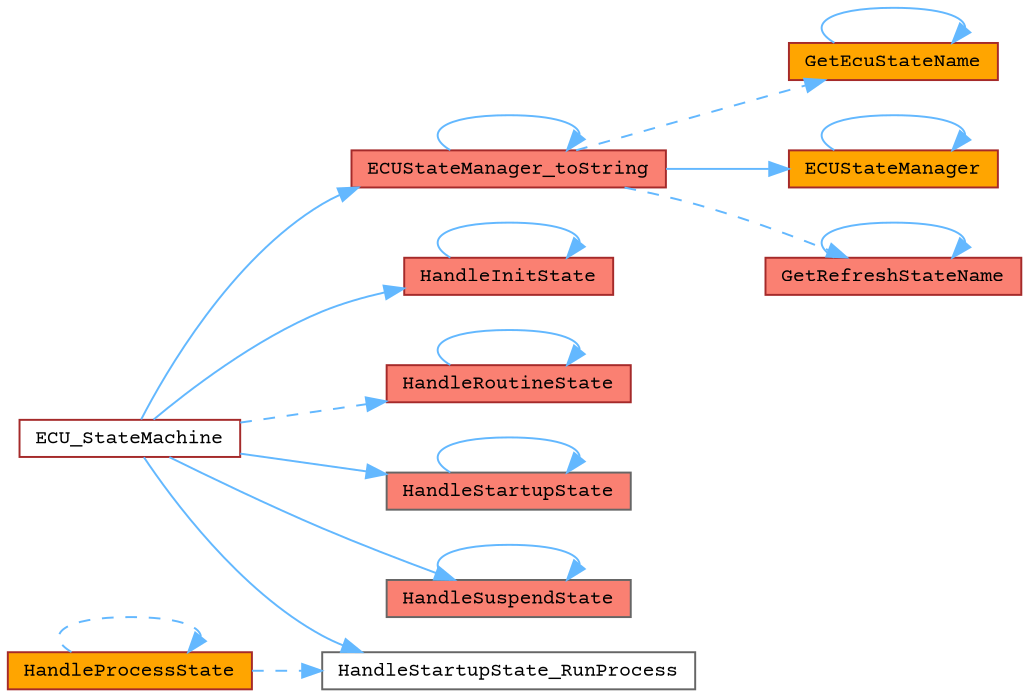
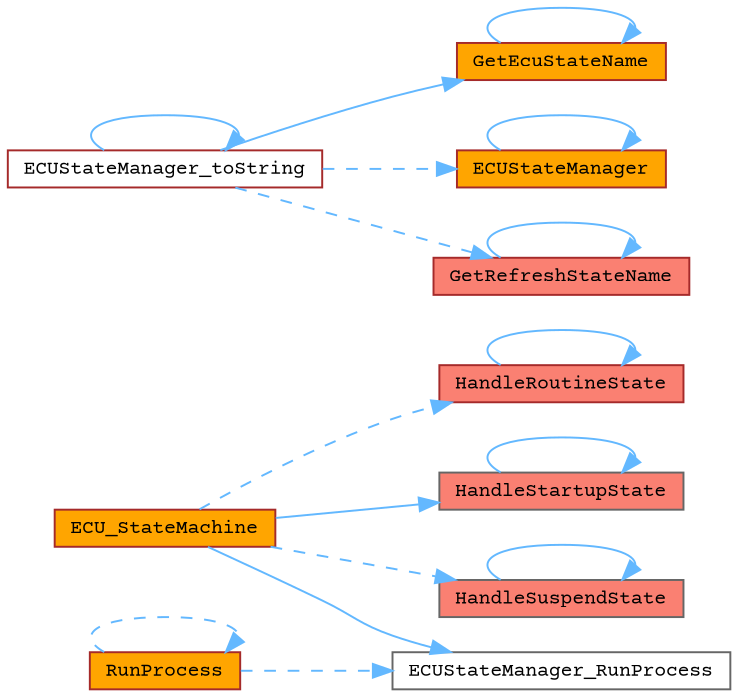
edge "ECUStateManager_toString" -> "GetEcuStateName": style dashed -> solid
node "ECUStateManager_toString": fillcolor salmon -> white
edge "ECUStateManager_toString" -> "ECUStateManager": style solid -> dashed
node "HandleInitState": removed
edge "ECU_StateMachine" -> "ECUStateManager_toString": removed
node "ECU_StateMachine": fillcolor white -> orange
edge "ECU_StateMachine" -> "HandleSuspendState": style solid -> dashed
node "HandleProcessState": label "HandleProcessState" -> "RunProcess"
node "HandleStartupState_RunProcess": label "HandleStartupState_RunProcess" -> "ECUStateManager_RunProcess"
